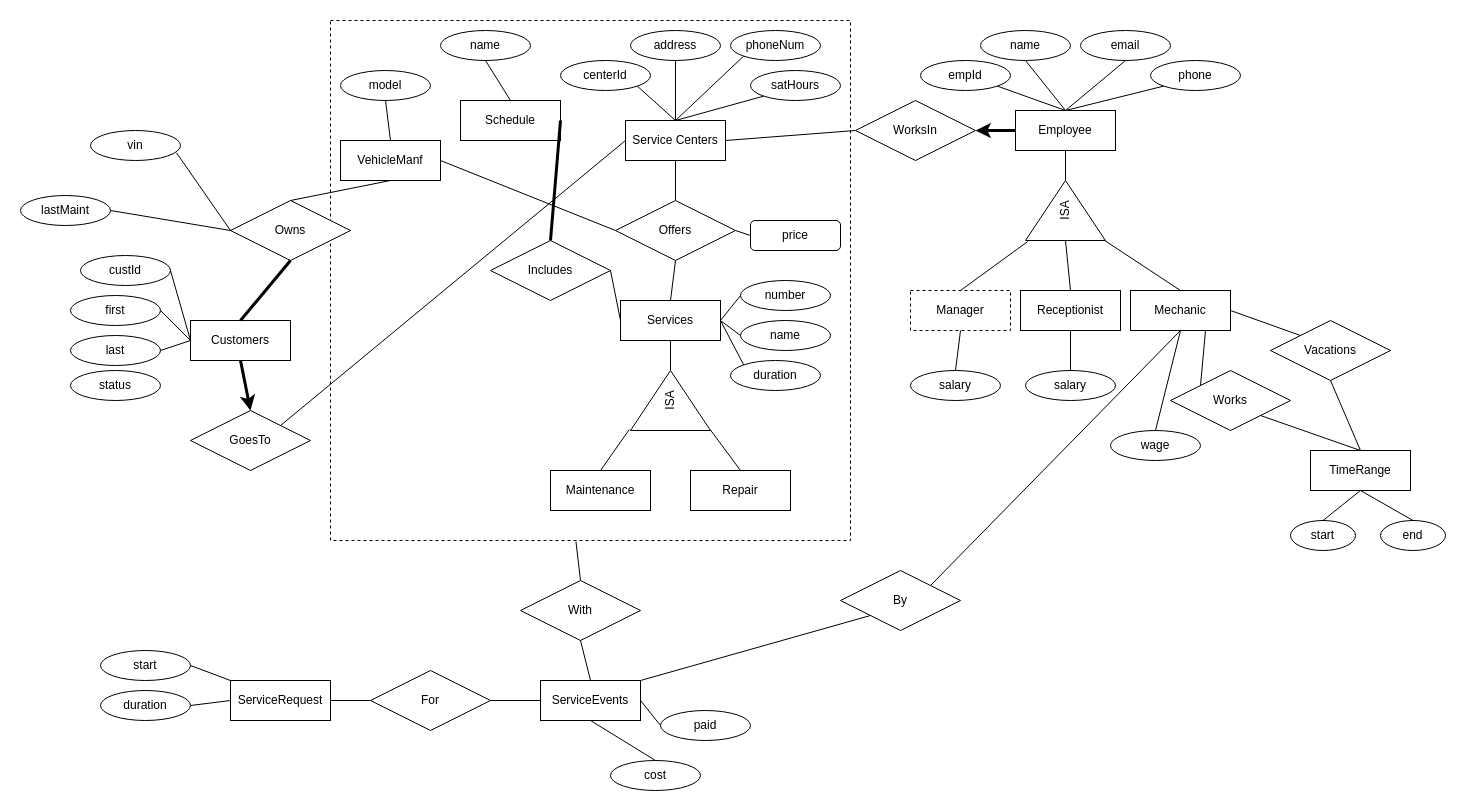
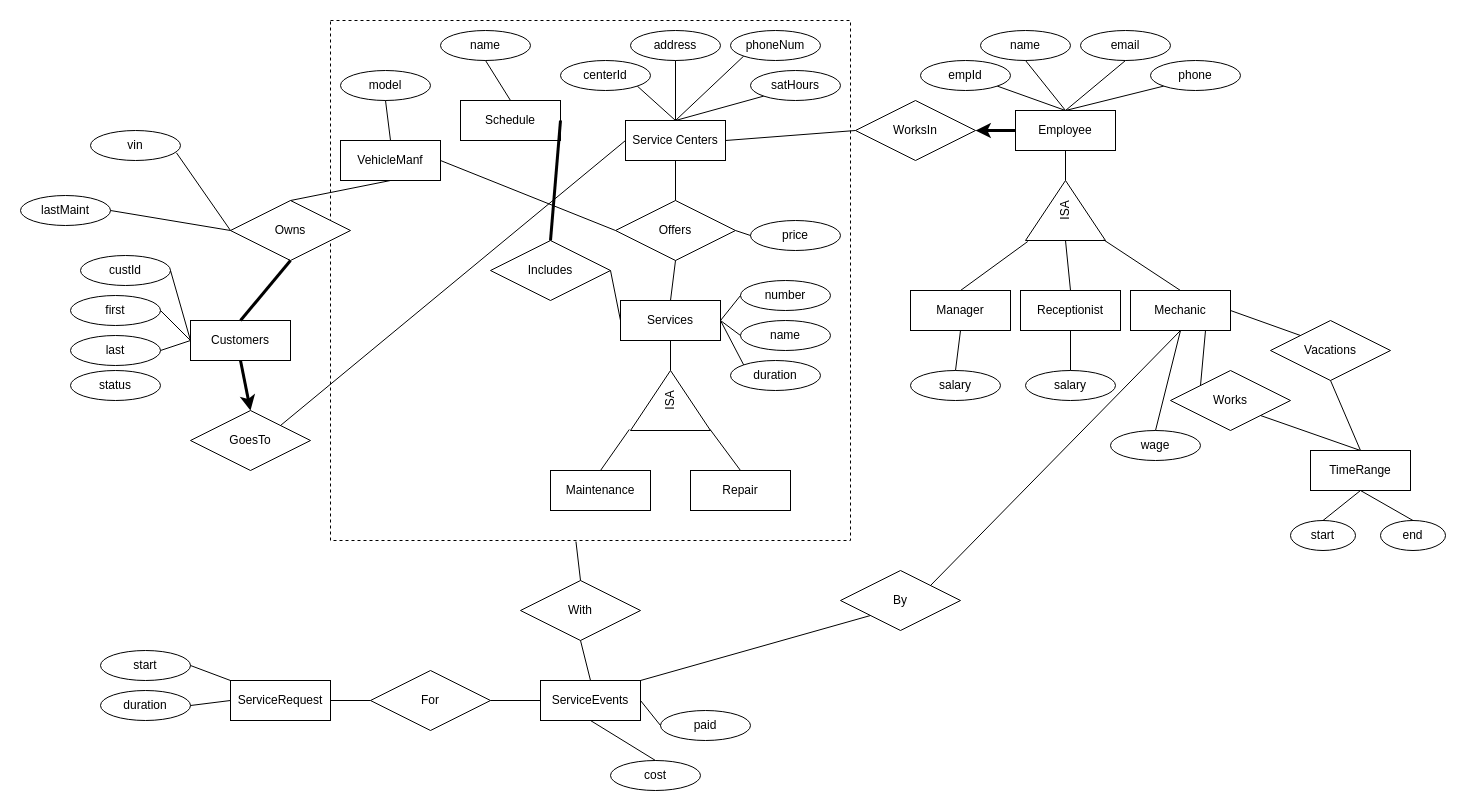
node "price": shape rounded rectangle -> ellipse
node "Manager": style dashed -> solid
